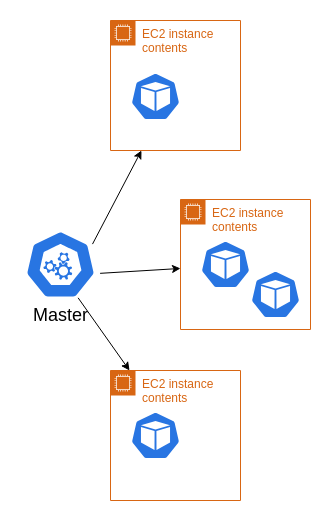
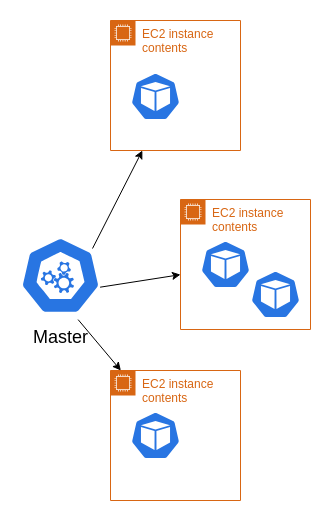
node "Master": size 80x68 -> 80x90
